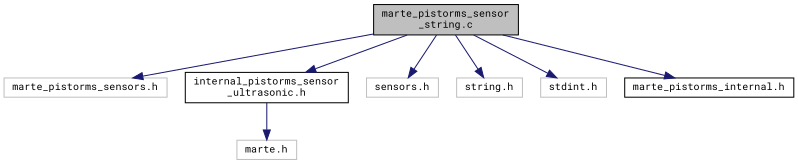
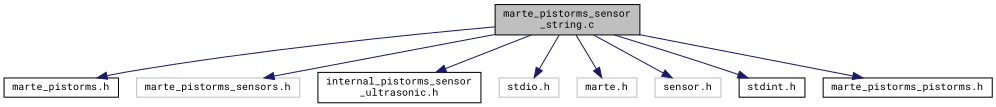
node "marte_pistorms.h": added
node "sensors.h": label "sensors.h" -> "stdio.h"
node "string.h": label "string.h" -> "sensor.h"
node "stdint.h": color grey75 -> black
node "marte_pistorms_internal.h": label "marte_pistorms_internal.h" -> "marte_pistorms_pistorms.h"
edge "internal_pistorms_sensor _ultrasonic.h" -> "marte.h": now "marte_pistorms_sensor _string.c" -> "marte.h"
